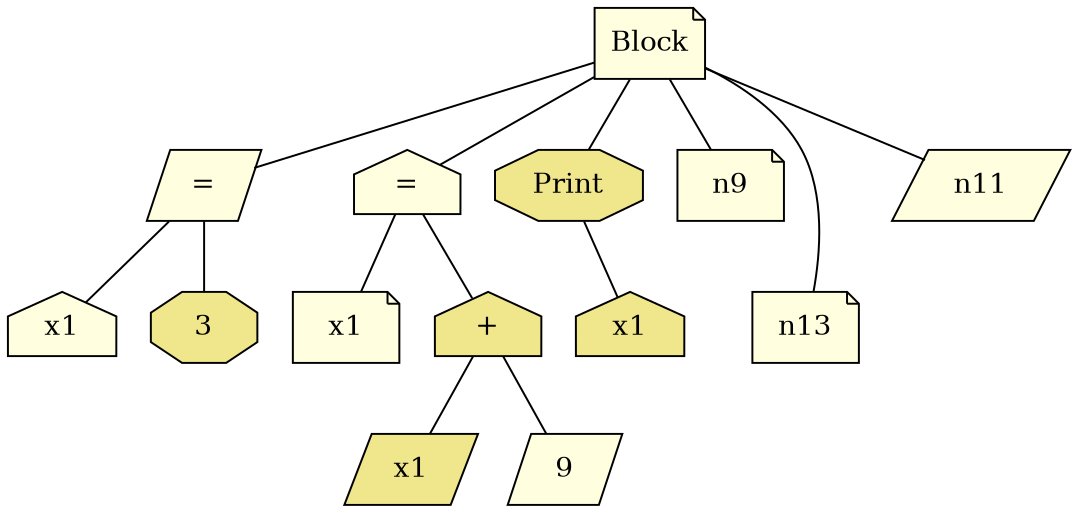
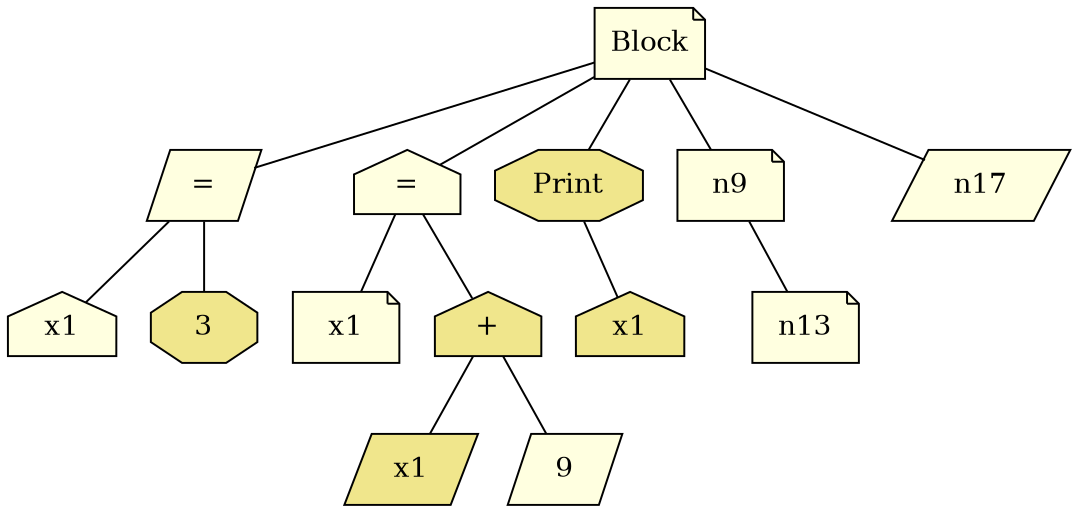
edge "Block" -- "n13": now "n9" -- "n13"
node "n11": label "n11" -> "n17"
